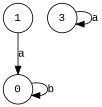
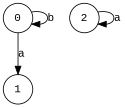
node "3": label "3" -> "2"
edge "1" -> "0": reversed
